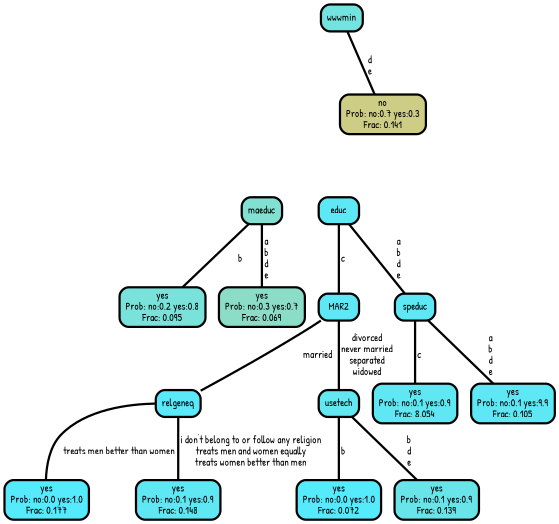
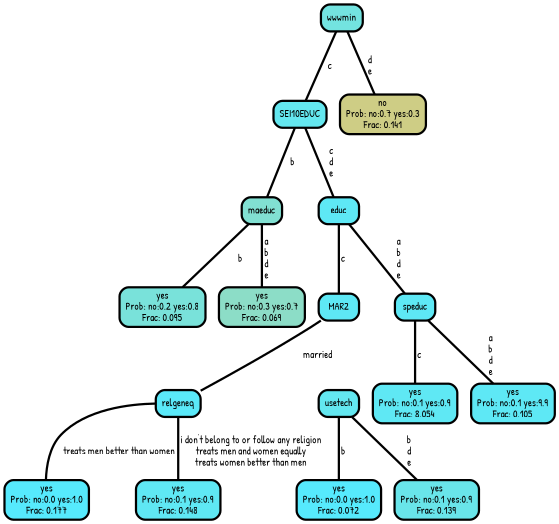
node "SEI10EDUC": added
edge "MAR2" -- "usetech": removed, label "divorced never married separated widowed"
